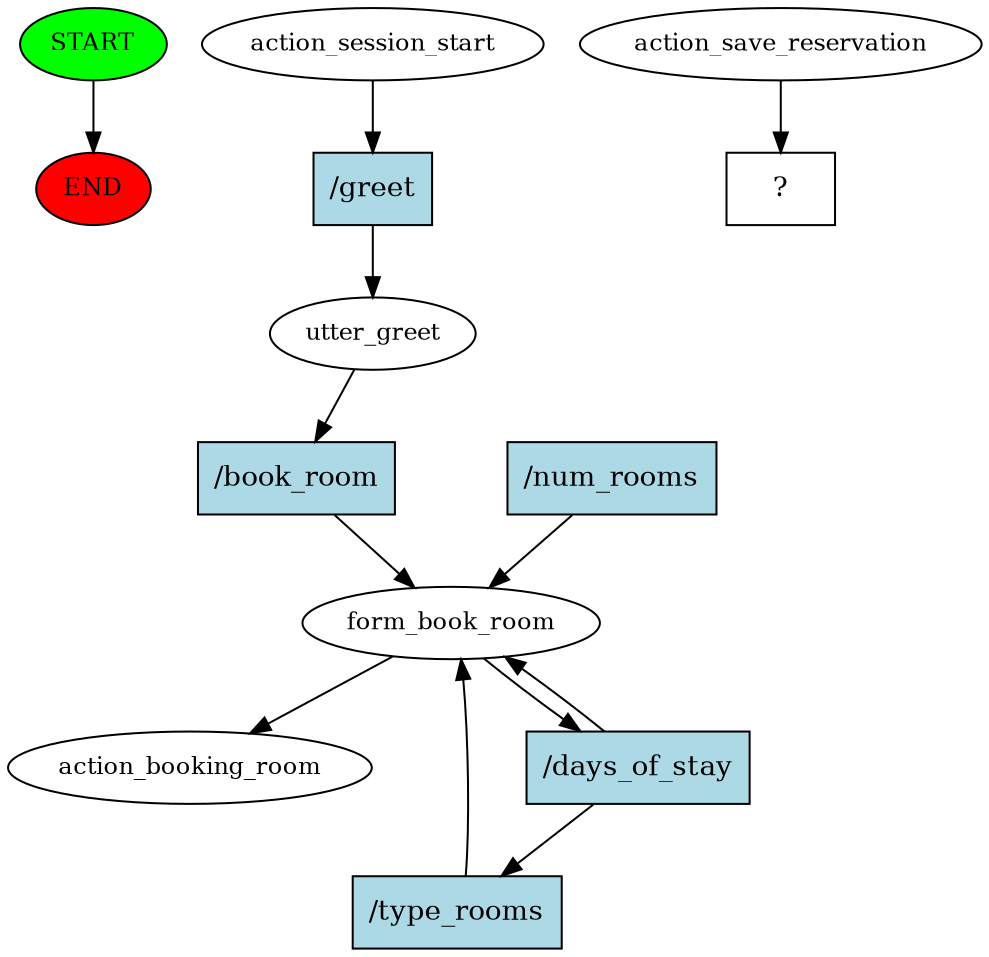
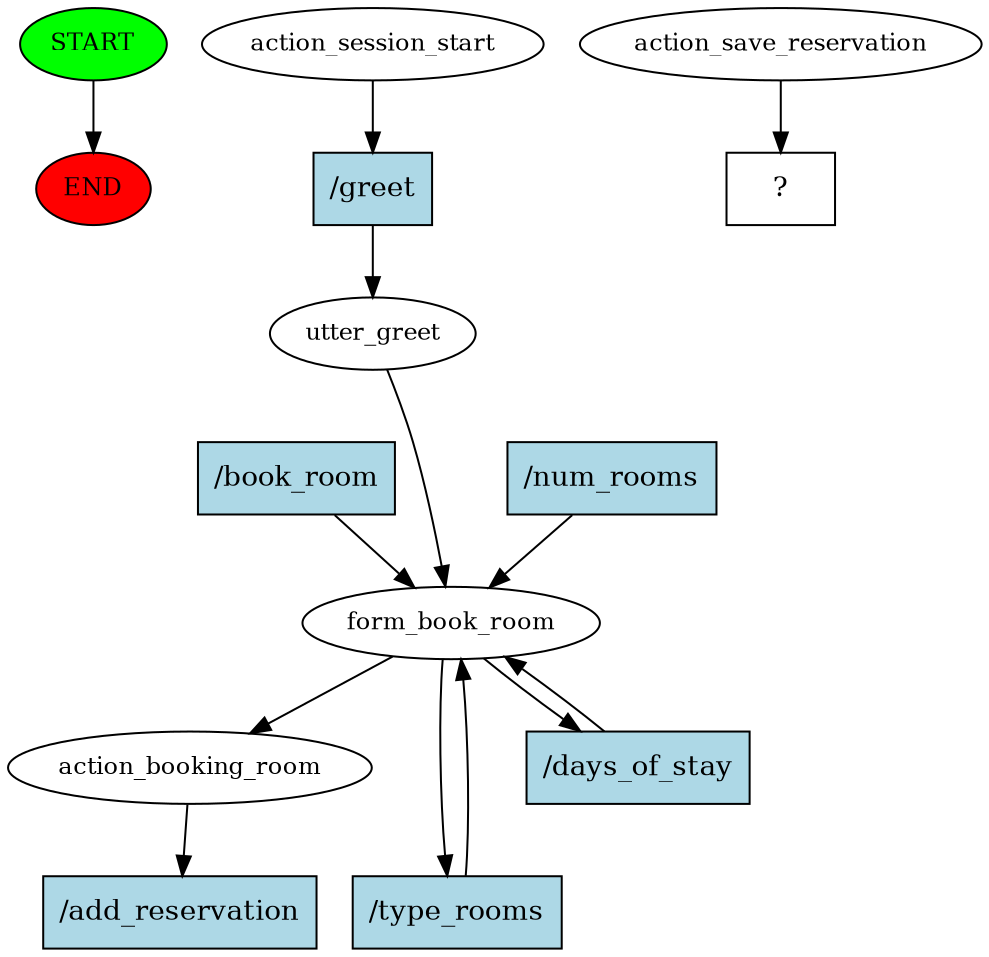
edge "utter_greet" -> "/book_room": now "utter_greet" -> "form_book_room"
edge "/days_of_stay" -> "/type_rooms": now "form_book_room" -> "/type_rooms"
node "/add_reservation": added
